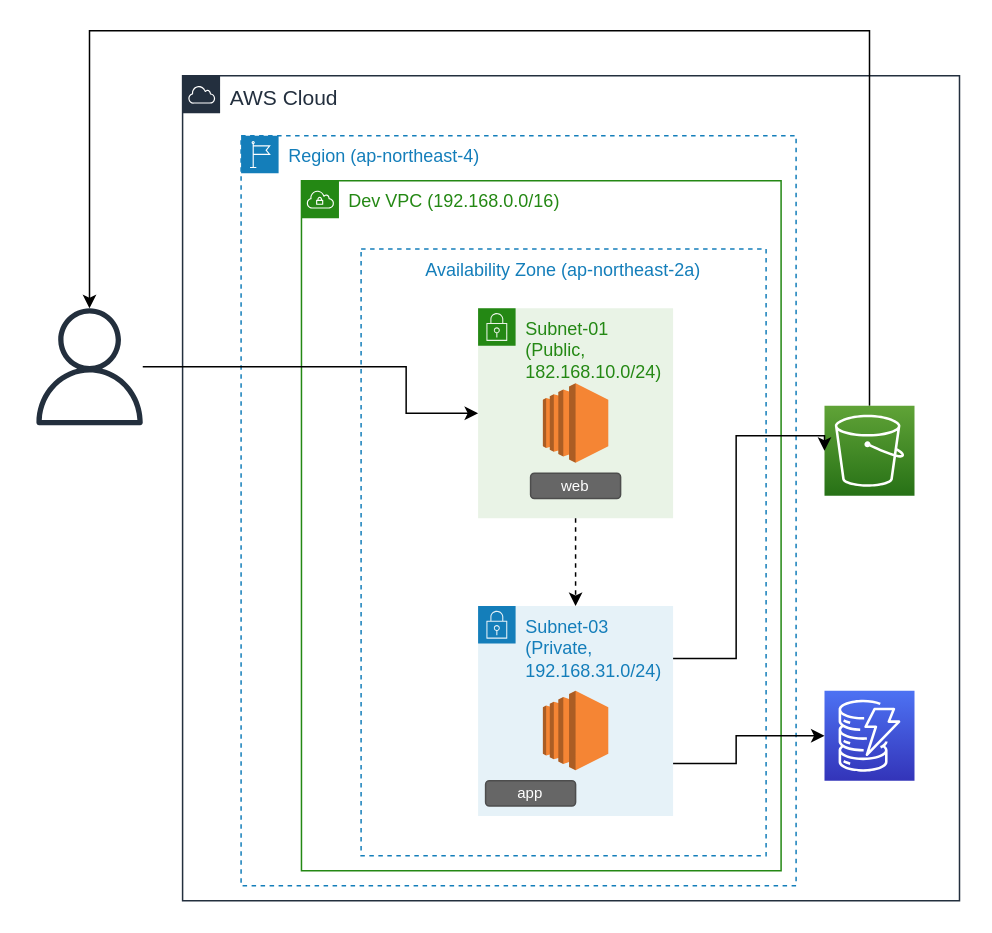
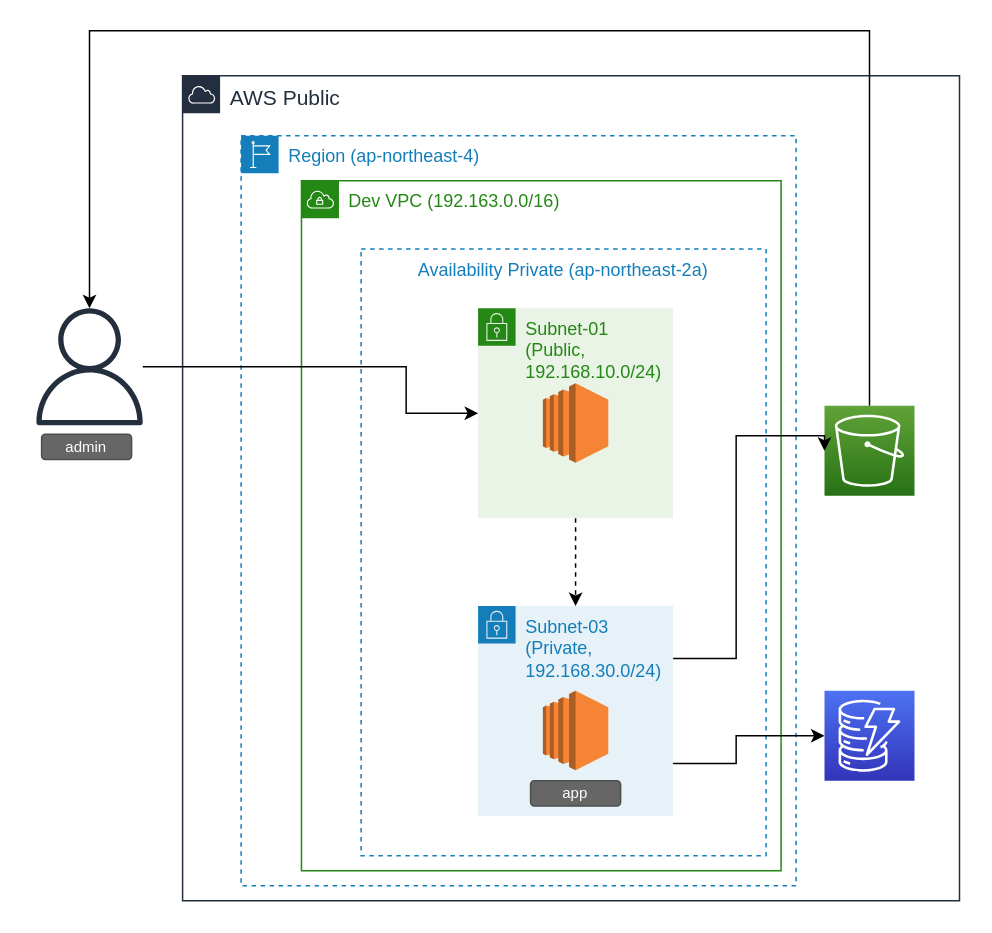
node "AWS Cloud": label "AWS Cloud" -> "AWS Public"
node "Dev VPC (192.168.0.0/16)": label "Dev VPC (192.168.0.0/16)" -> "Dev VPC (192.163.0.0/16)"
node "Availability Zone (ap-northeast-2a)": label "Availability Zone (ap-northeast-2a)" -> "Availability Private (ap-northeast-2a)"
node "Subnet-01 (Public, 182.168.10.0/24)": label "Subnet-01 (Public, 182.168.10.0/24)" -> "Subnet-01 (Public, 192.168.10.0/24)"
node "admin": added
node "web": removed
node "Subnet-03 (Private, 192.168.31.0/24)": label "Subnet-03 (Private, 192.168.31.0/24)" -> "Subnet-03 (Private, 192.168.30.0/24)"
node "app": moved (530, 793) -> (575, 793)
